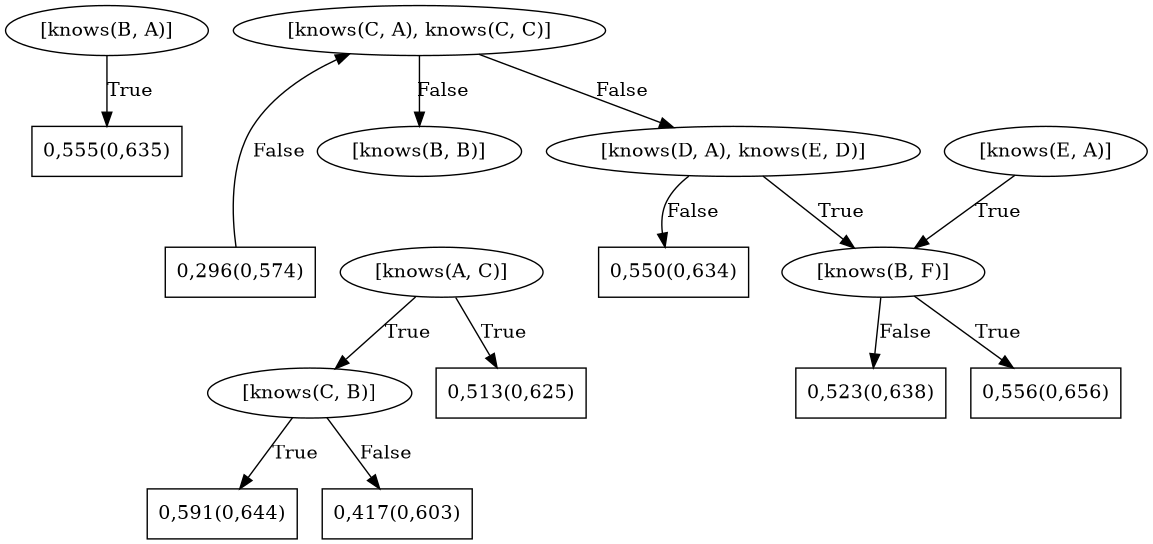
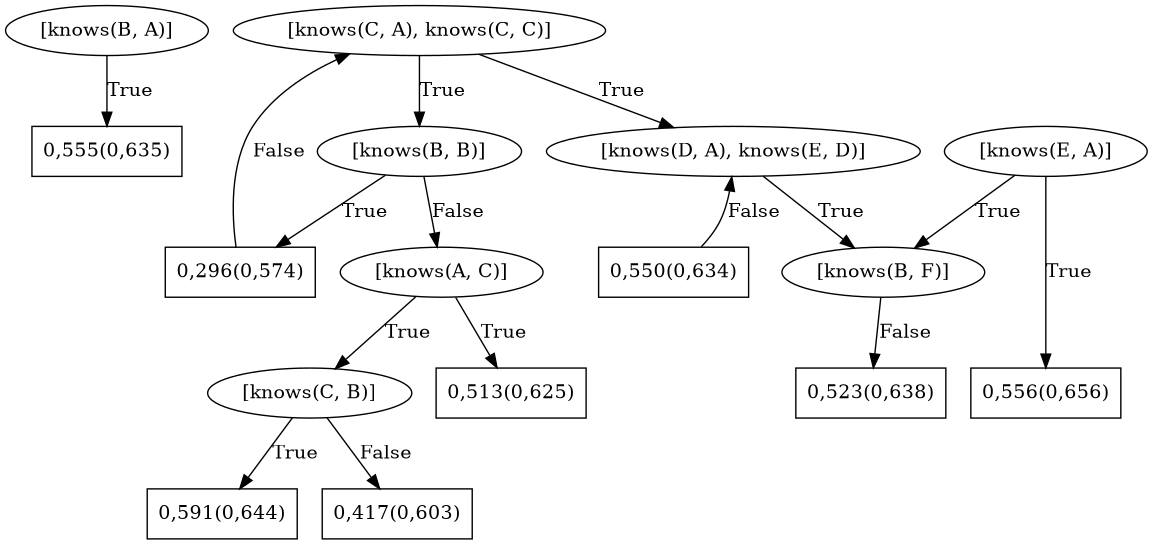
edge "[knows(C, A), knows(C, C)]" -> "[knows(B, B)]": label "False" -> "True"
edge "[knows(C, A), knows(C, C)]" -> "[knows(D, A), knows(E, D)]": label "False" -> "True"
edge "[knows(D, A), knows(E, D)]" -> "0,550(0,634)": reversed
edge "[knows(B, B)]" -> "[knows(A, C)]": added, label "False"
edge "[knows(B, B)]" -> "0,296(0,574)": added, label "True"
edge "[knows(B, F)]" -> "0,556(0,656)": now "[knows(E, A)]" -> "0,556(0,656)"
